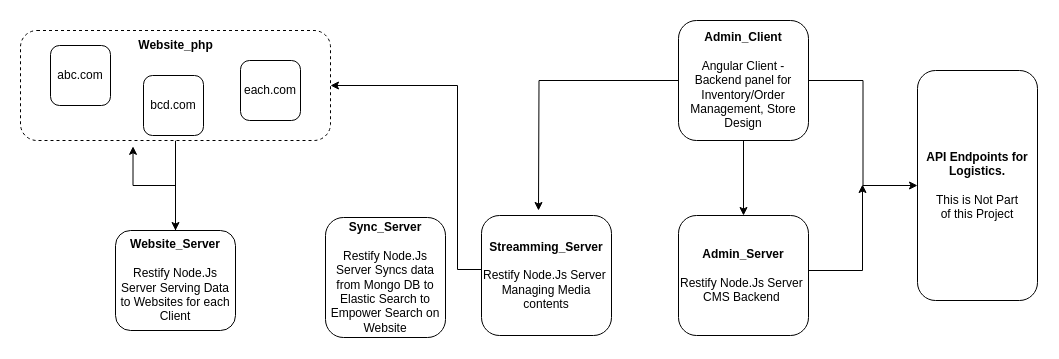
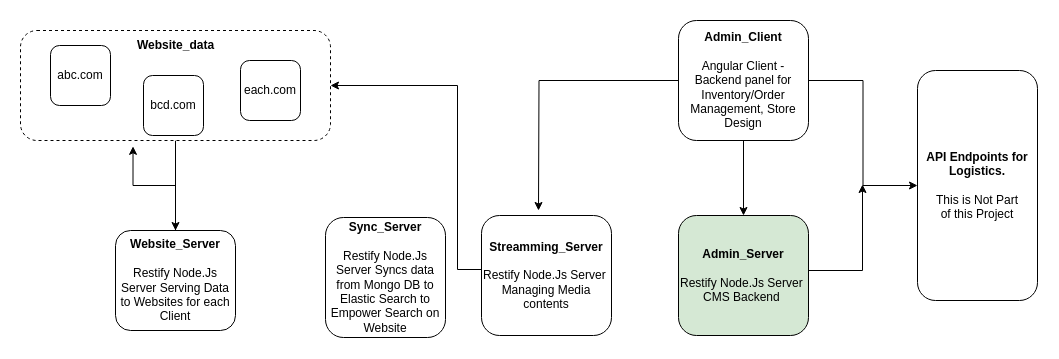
node "Website_php": label "Website_php" -> "Website_data"
node "Admin_Server Restify Node.Js Server CMS Backend": fillcolor #ffffff -> #d5e8d4
